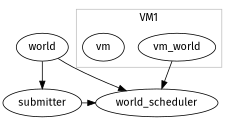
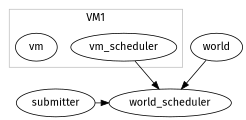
node "vm_world": label "vm_world" -> "vm_scheduler"
edge "world" -> "submitter": removed
